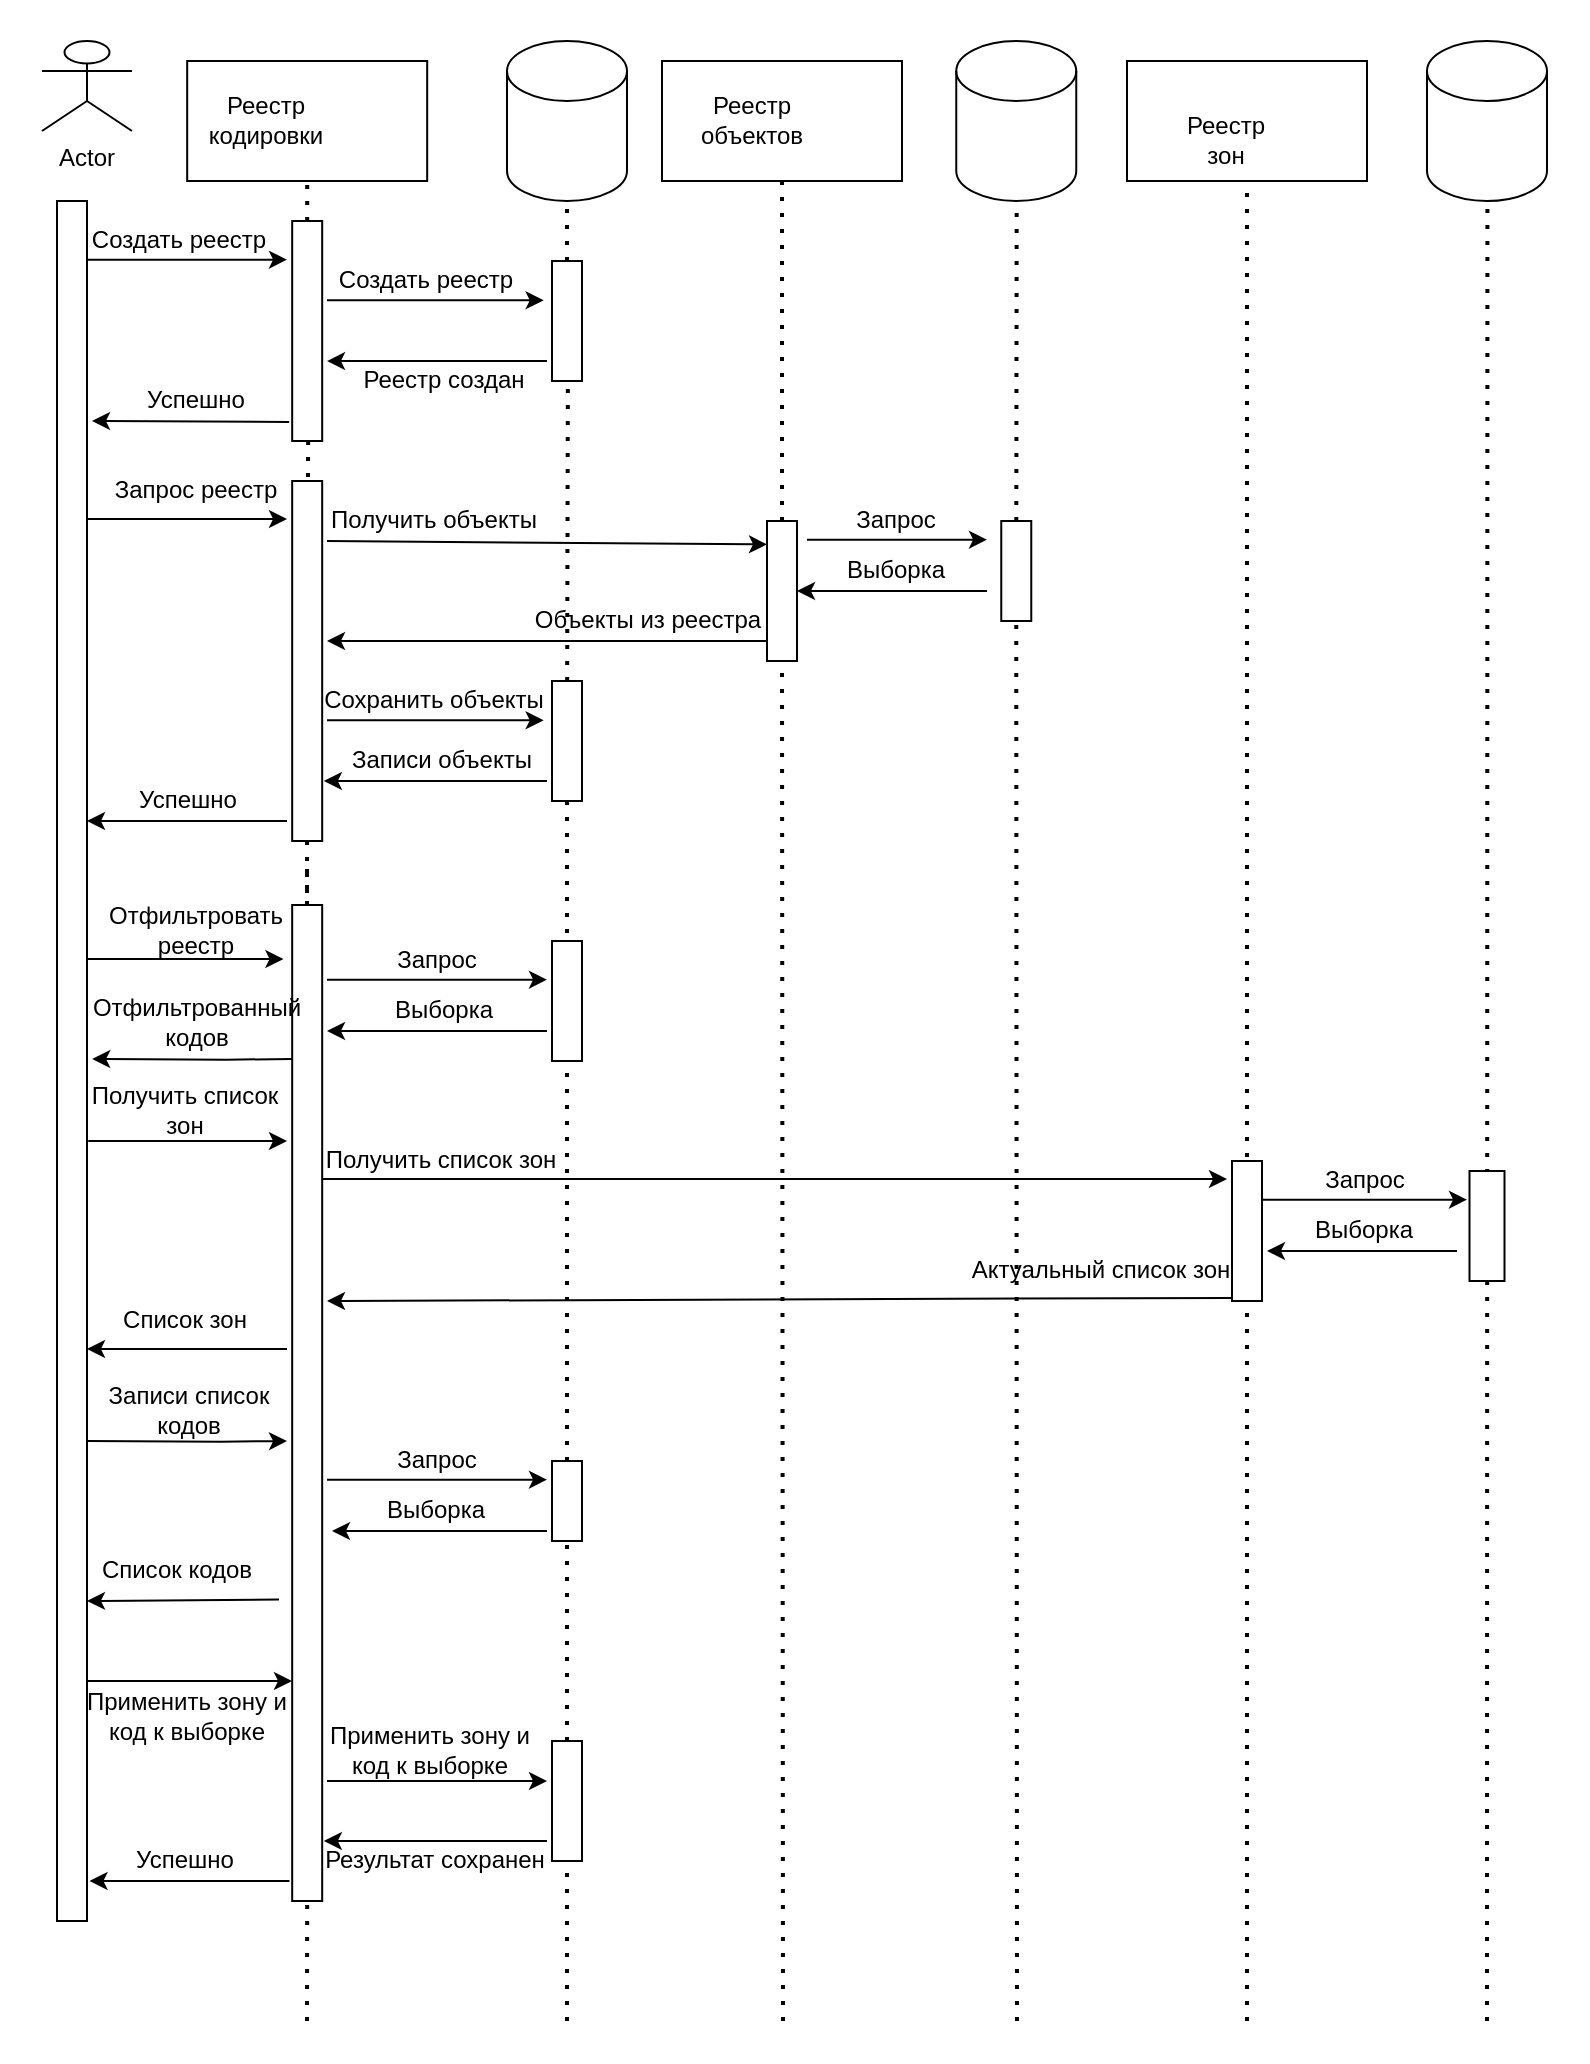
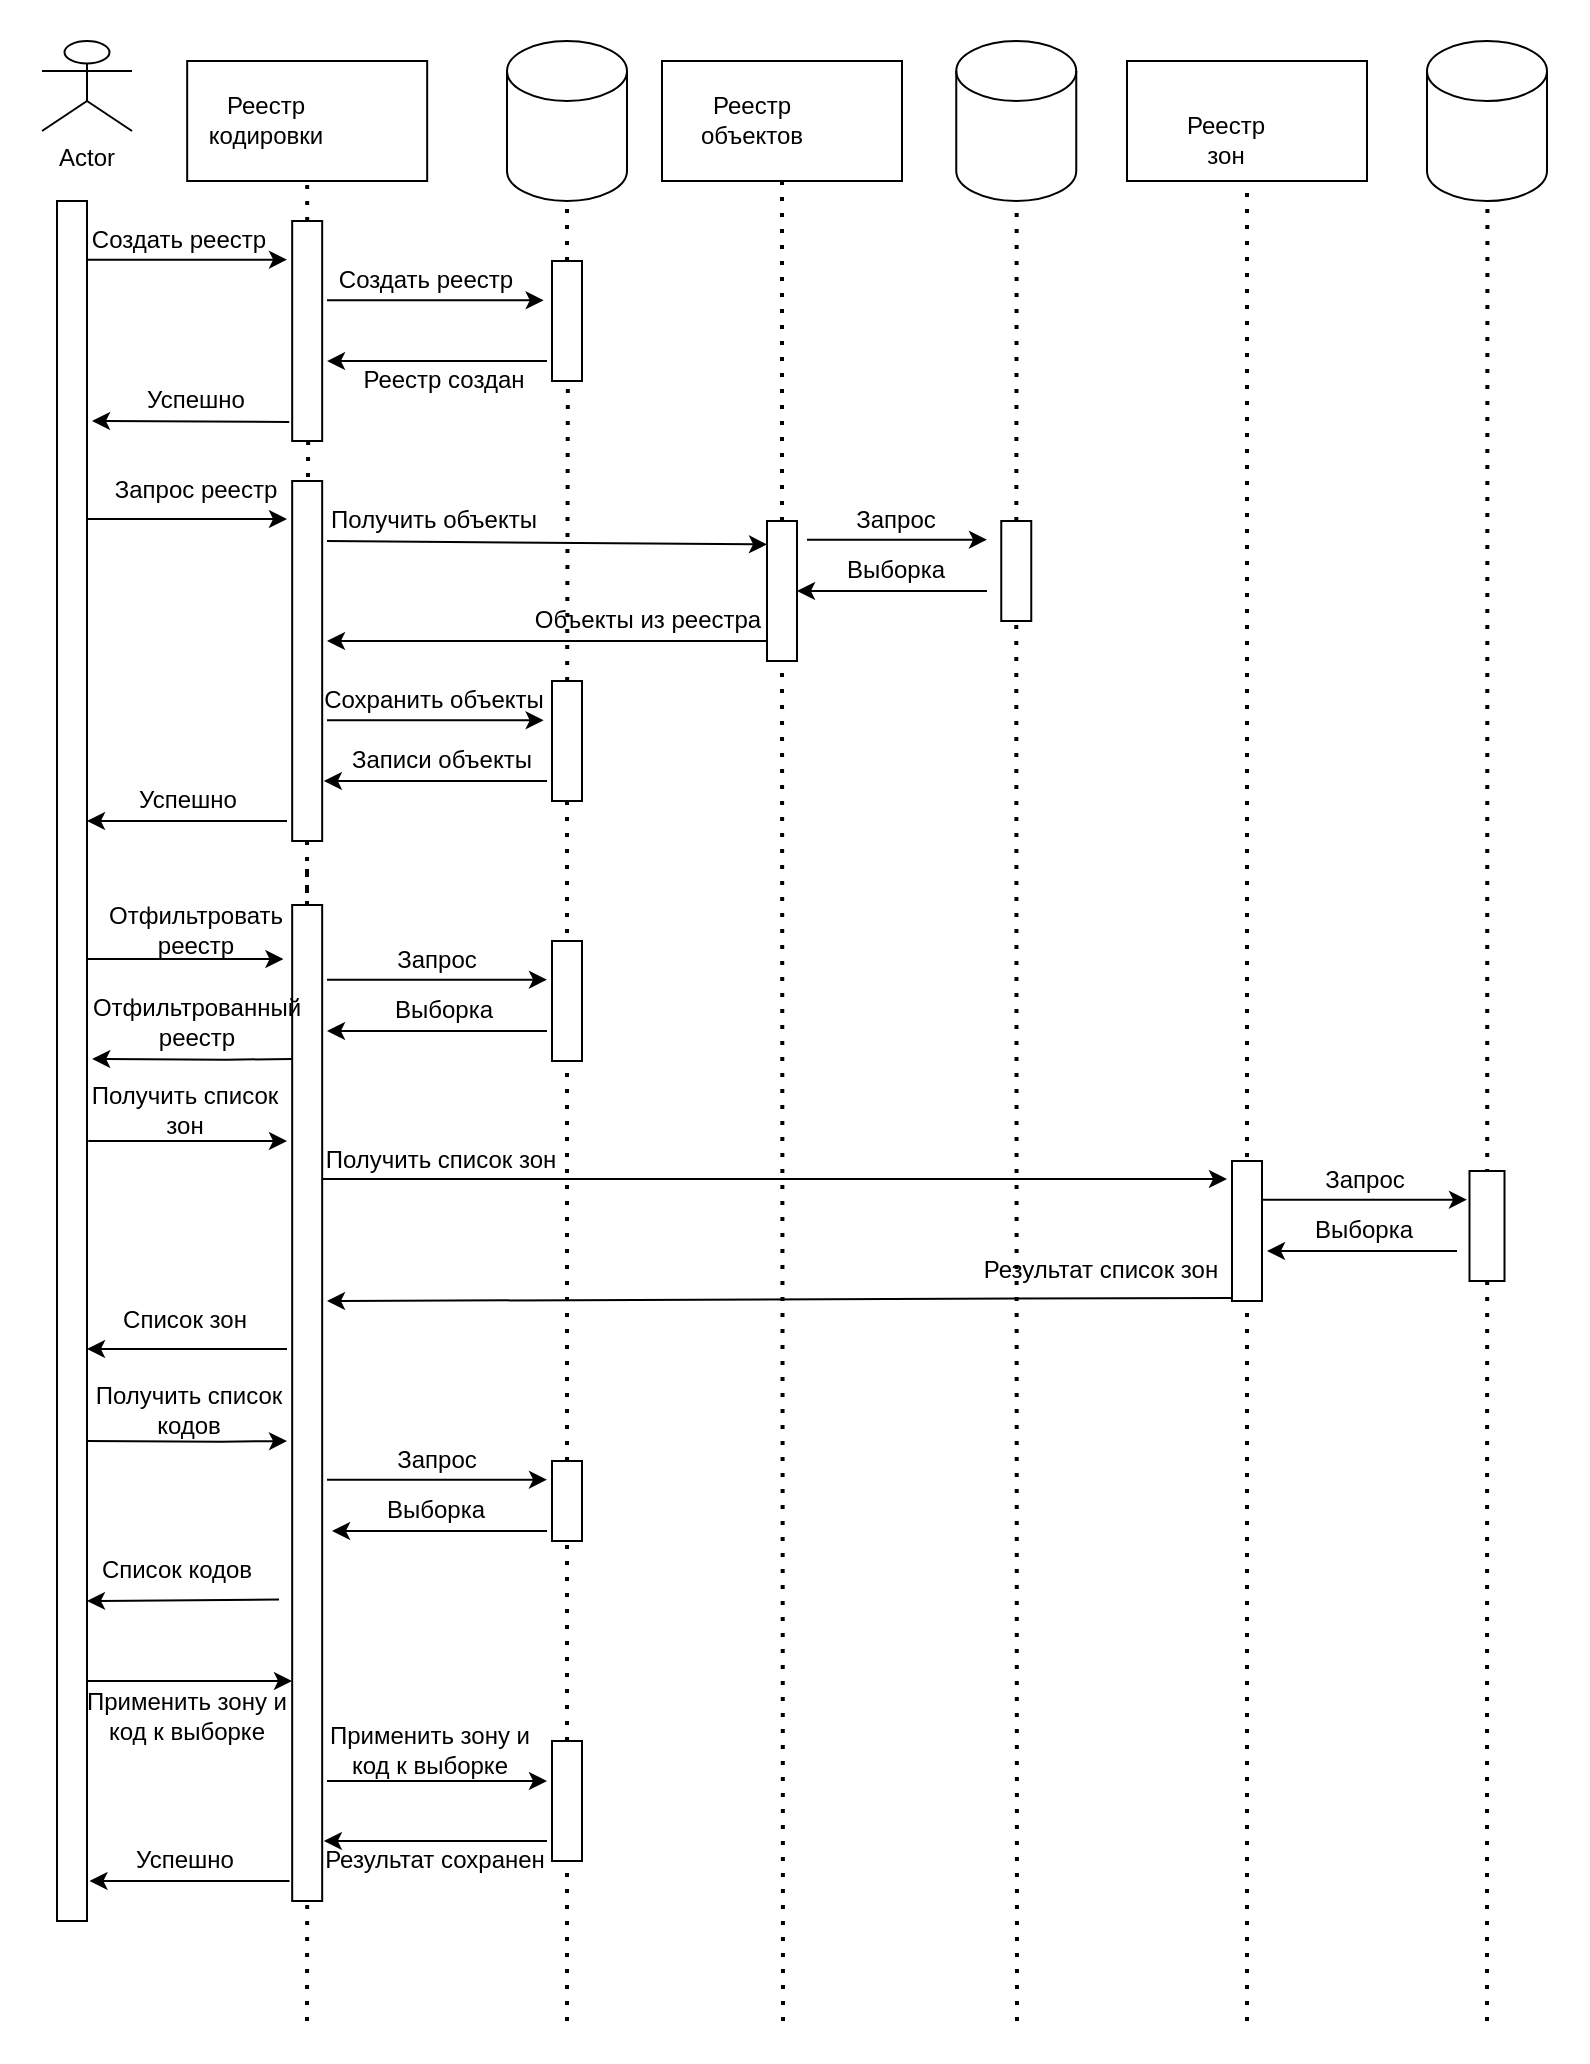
node "Отфильтрованный кодов": label "Отфильтрованный кодов" -> "Отфильтрованный реестр"
node "Актуальный список зон": label "Актуальный список зон" -> "Результат список зон"
node "Записи список кодов": label "Записи список кодов" -> "Получить список кодов"
